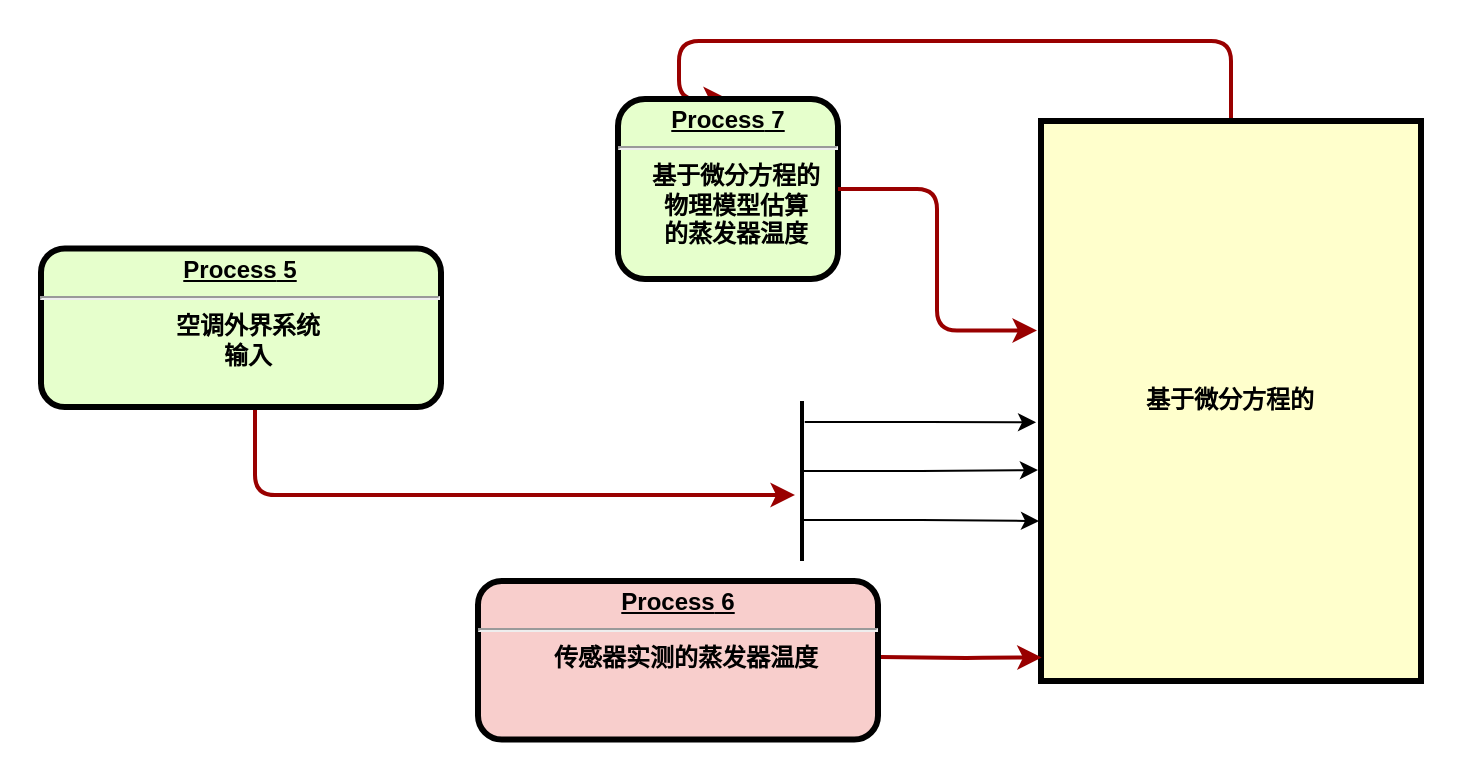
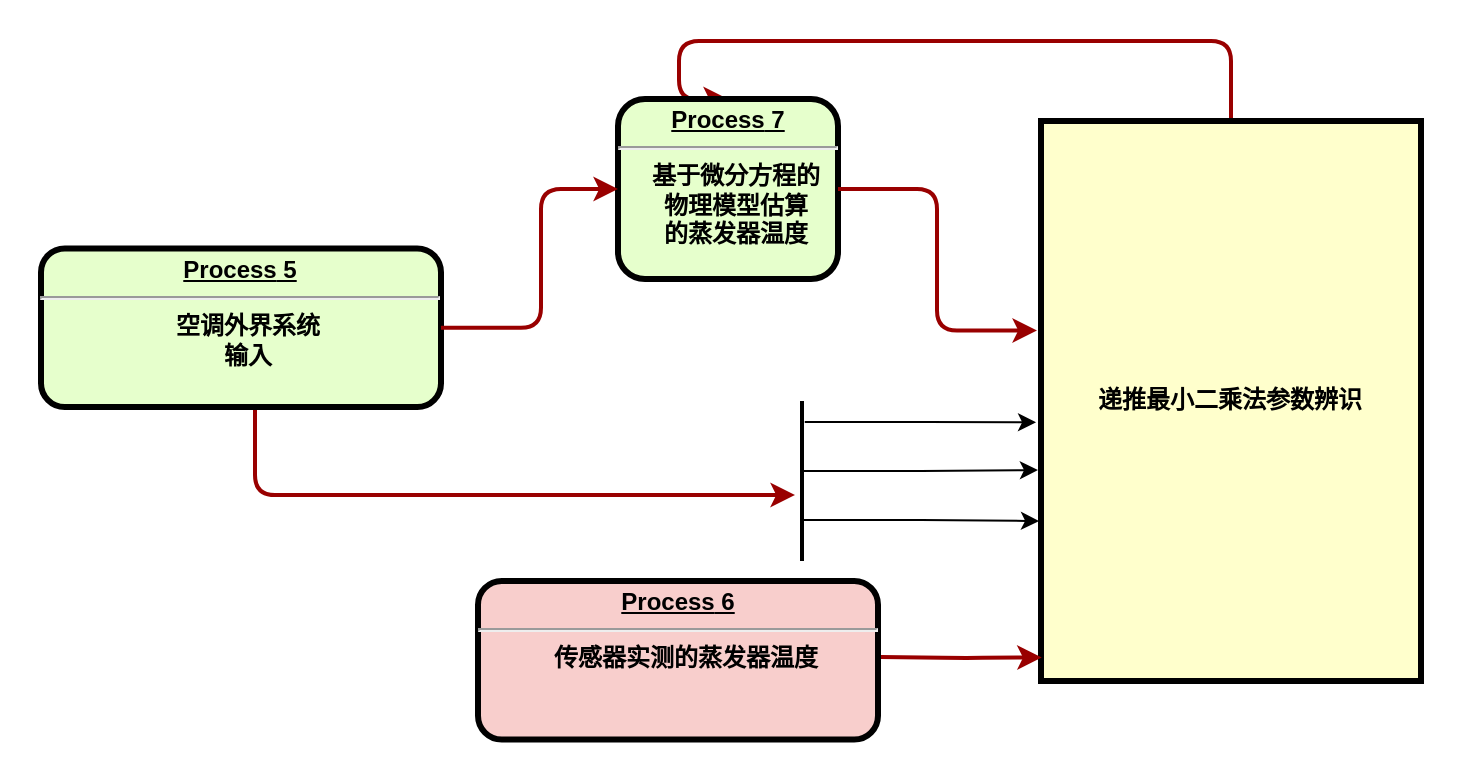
edge "Process 5 空调外界系统 输入" -> "Process 7 基于微分方程的 物理模型估算 的蒸发器温度": added
node "基于微分方程的": label "基于微分方程的" -> "递推最小二乘法参数辨识"
